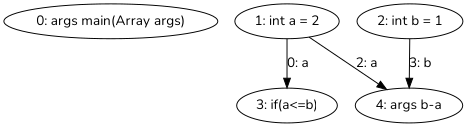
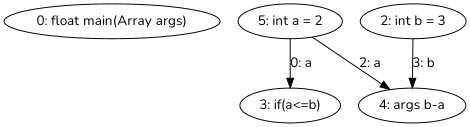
node "0: args main(Array args)": label "0: args main(Array args)" -> "0: float main(Array args)"
node "1: int a = 2": label "1: int a = 2" -> "5: int a = 2"
node "2: int b = 1": label "2: int b = 1" -> "2: int b = 3"
